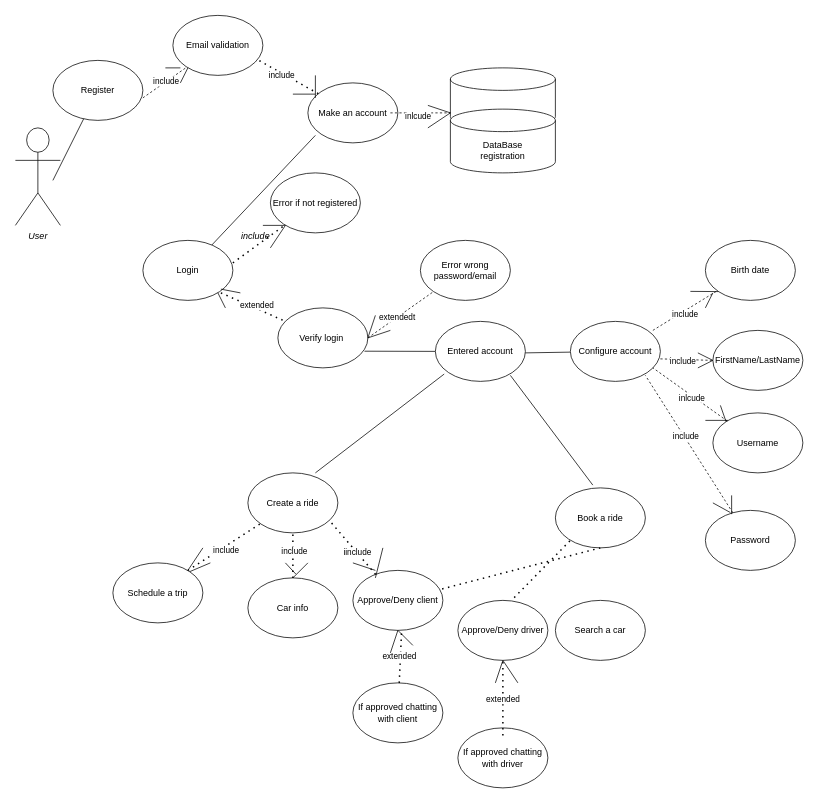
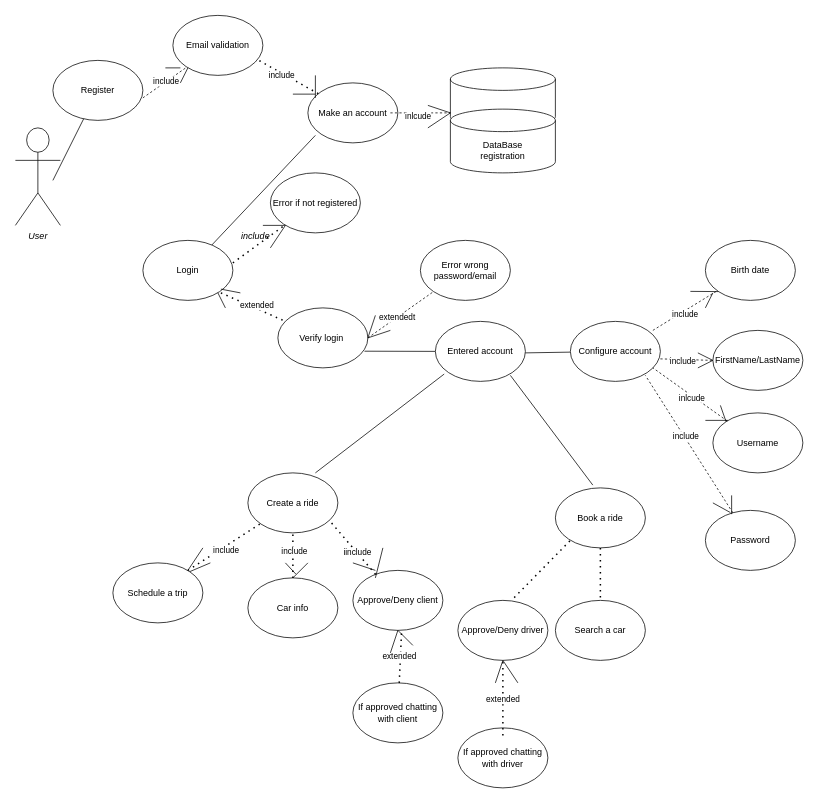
edge "Book a ride" -- "Approve/Deny client": now "Book a ride" -- "Search a car"
